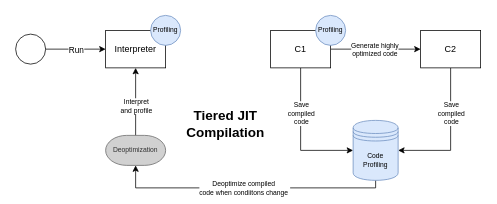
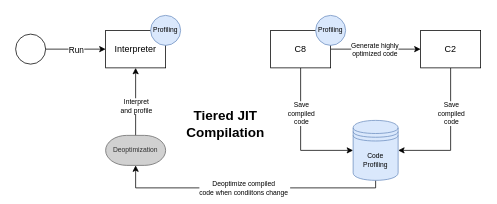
node "C1": label "C1" -> "C8"
